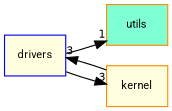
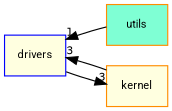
edge "drivers" -> "utils": reversed
